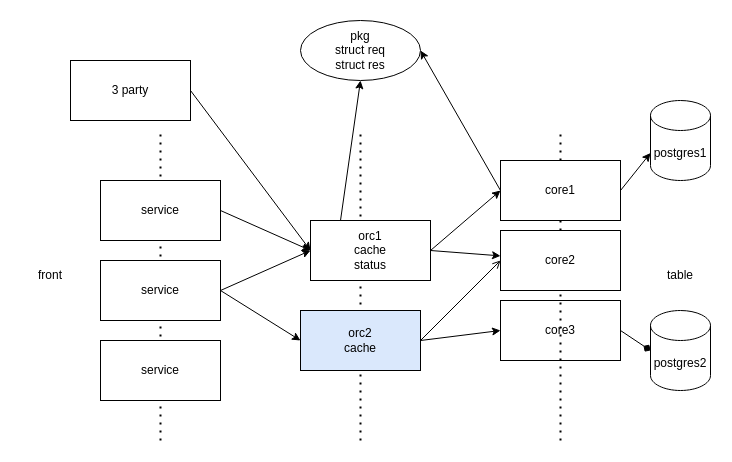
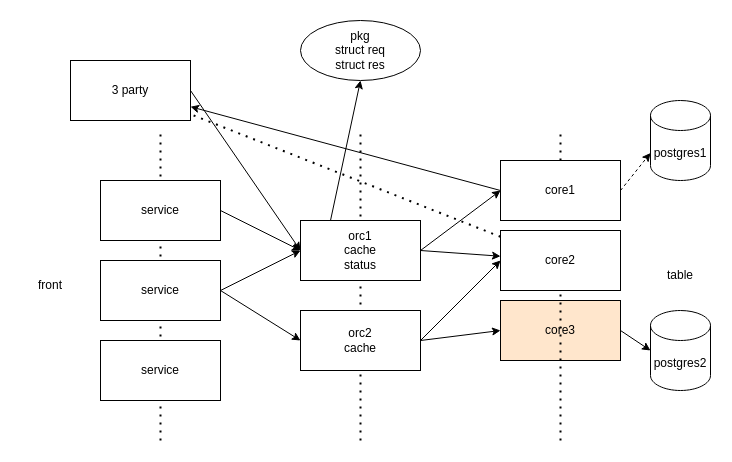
edge "core1" -> "pkg struct req struct res": now "core1" -> "3 party"
edge "core1" -> "postgres1": style solid -> dashed
edge "core1" -- "core2": now "3 party" -- "core2"
node "orc1 cache status": moved (371, 251) -> (361, 251)
edge "orc2 cache" -> "core2": arrowhead open -> classic
node "front": moved (51, 276) -> (51, 286)
node "core3": fillcolor #ffffff -> #ffe6cc
node "orc2 cache": fillcolor #dae8fc -> #ffffff
edge "core3" -> "postgres2": arrowhead diamond -> classic
